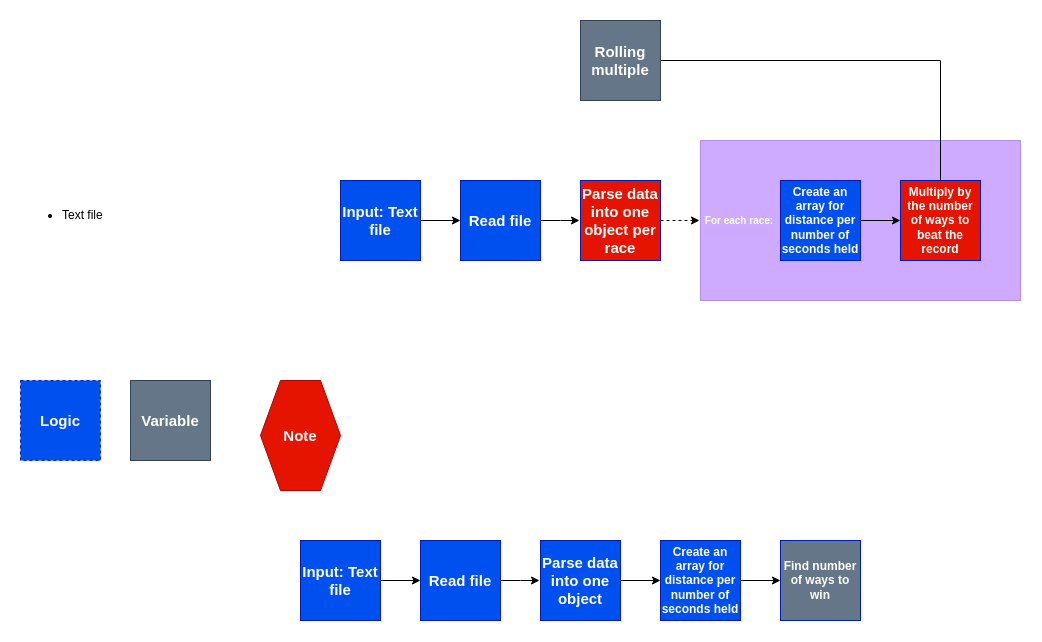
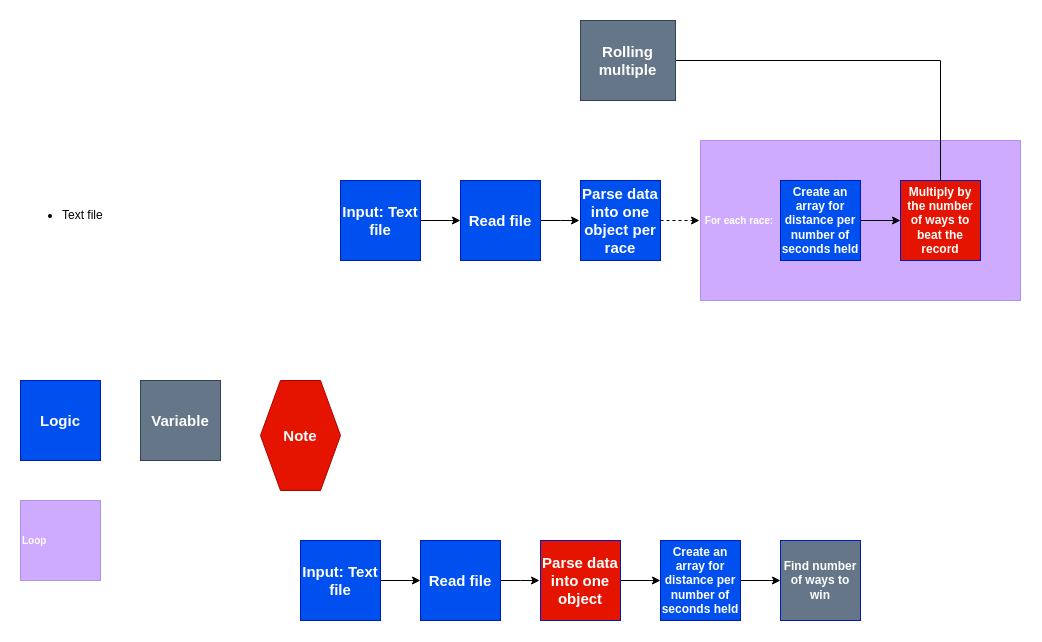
node "Rolling multiple": size 80x80 -> 95x80
node "Parse data into one object per race": fillcolor #e51400 -> #0050ef
node "Logic": style dashed -> solid
node "Variable": moved (171, 421) -> (181, 421)
node "Loop": added
node "Parse data into one object": fillcolor #0050ef -> #e51400
